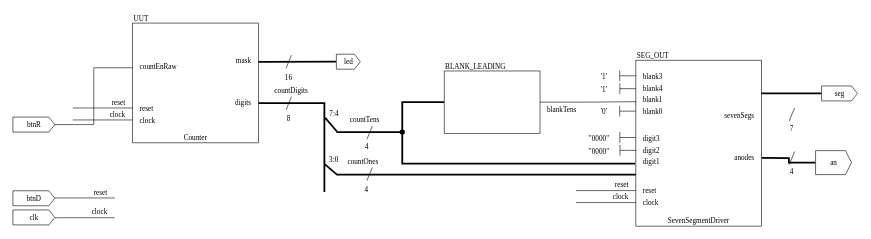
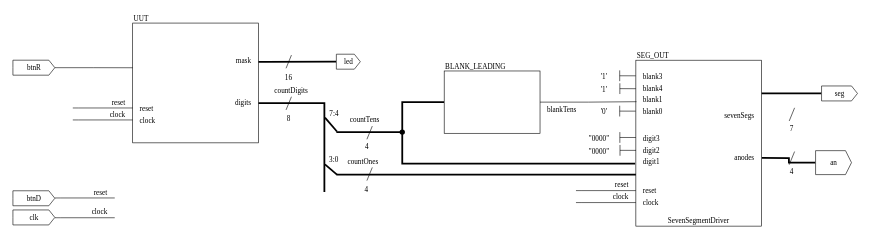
node "countEnRaw": removed
node "btnR": moved (33, 125) -> (33, 68)
node "Counter": removed
